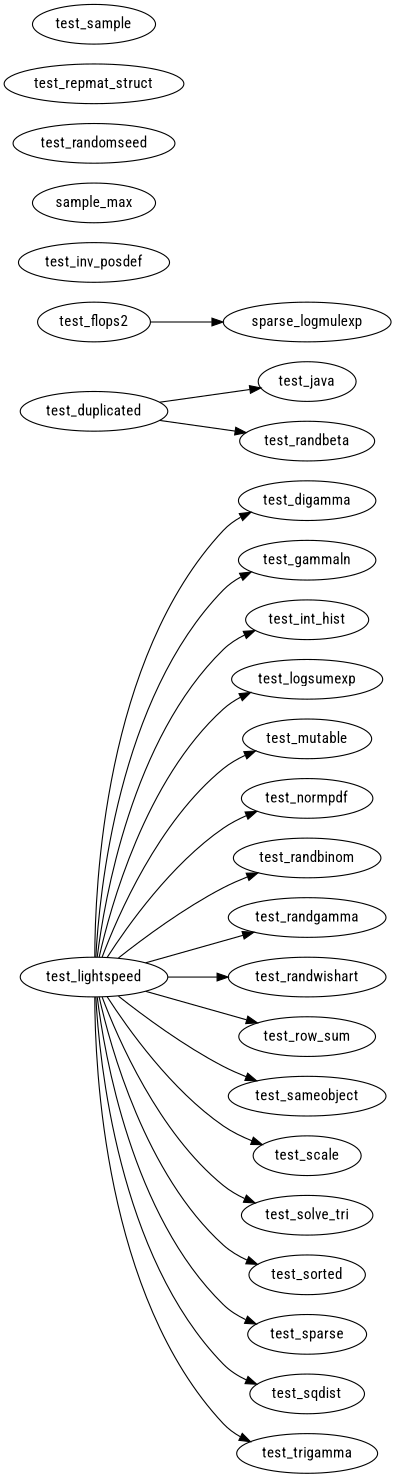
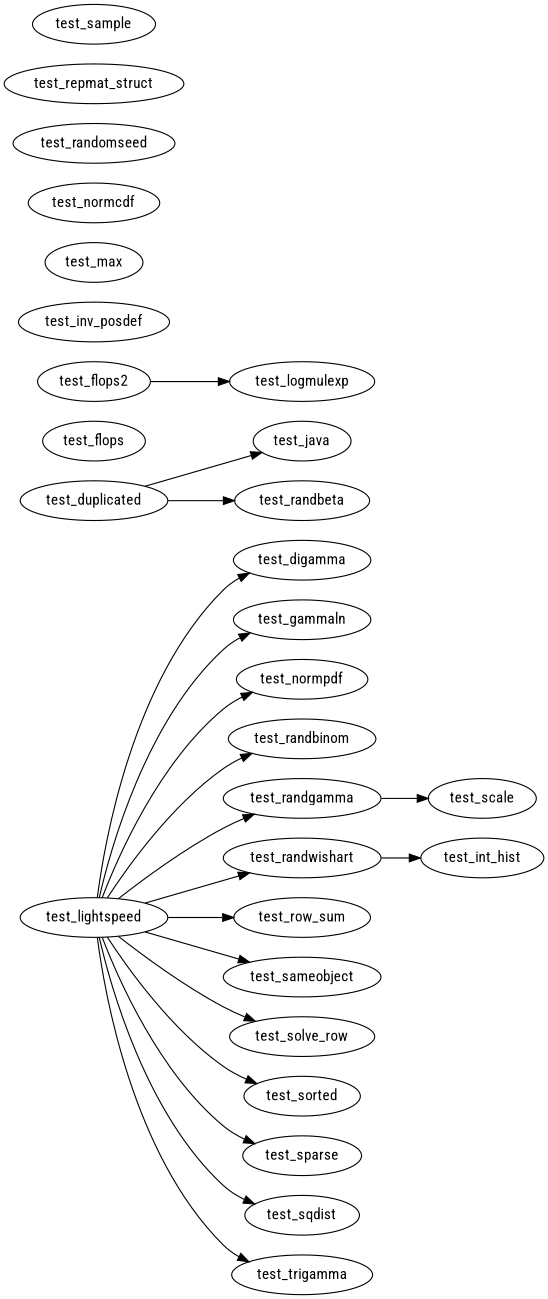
node "sample_max": label "sample_max" -> "test_max"
node "test_normcdf": added
node "sparse_logmulexp": label "sparse_logmulexp" -> "test_logmulexp"
node "test_flops": added
node "test_logsumexp": removed
node "test_mutable": removed
edge "test_lightspeed" -> "test_int_hist": now "test_randwishart" -> "test_int_hist"
edge "test_lightspeed" -> "test_scale": now "test_randgamma" -> "test_scale"
node "test_solve_tri": label "test_solve_tri" -> "test_solve_row"
